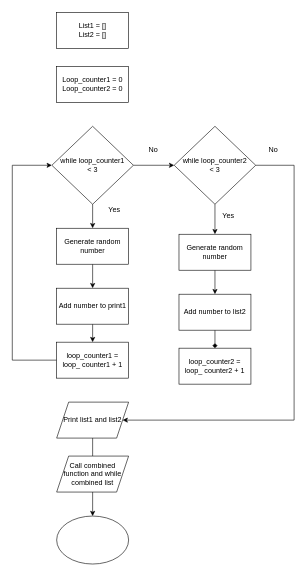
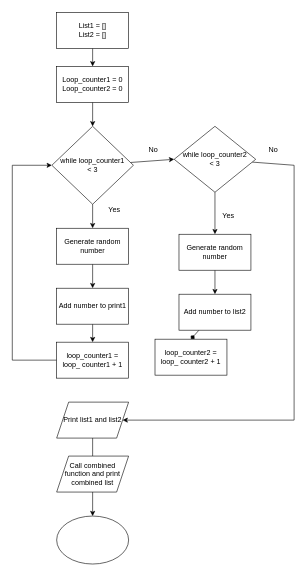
edge "List1 = [] List2 = []" -> "Loop_counter1 = 0 Loop_counter2 = 0": added
edge "Loop_counter1 = 0 Loop_counter2 = 0" -> "while loop_counter1 < 3": added
node "while loop_counter2 < 3": size 82x78 -> 82x66
node "loop_counter2 = loop_ counter2 + 1": moved (215, 366) -> (191, 357)
node "Call combined function and while combined list": label "Call combined function and while combined list" -> "Call combined function and print combined list"
